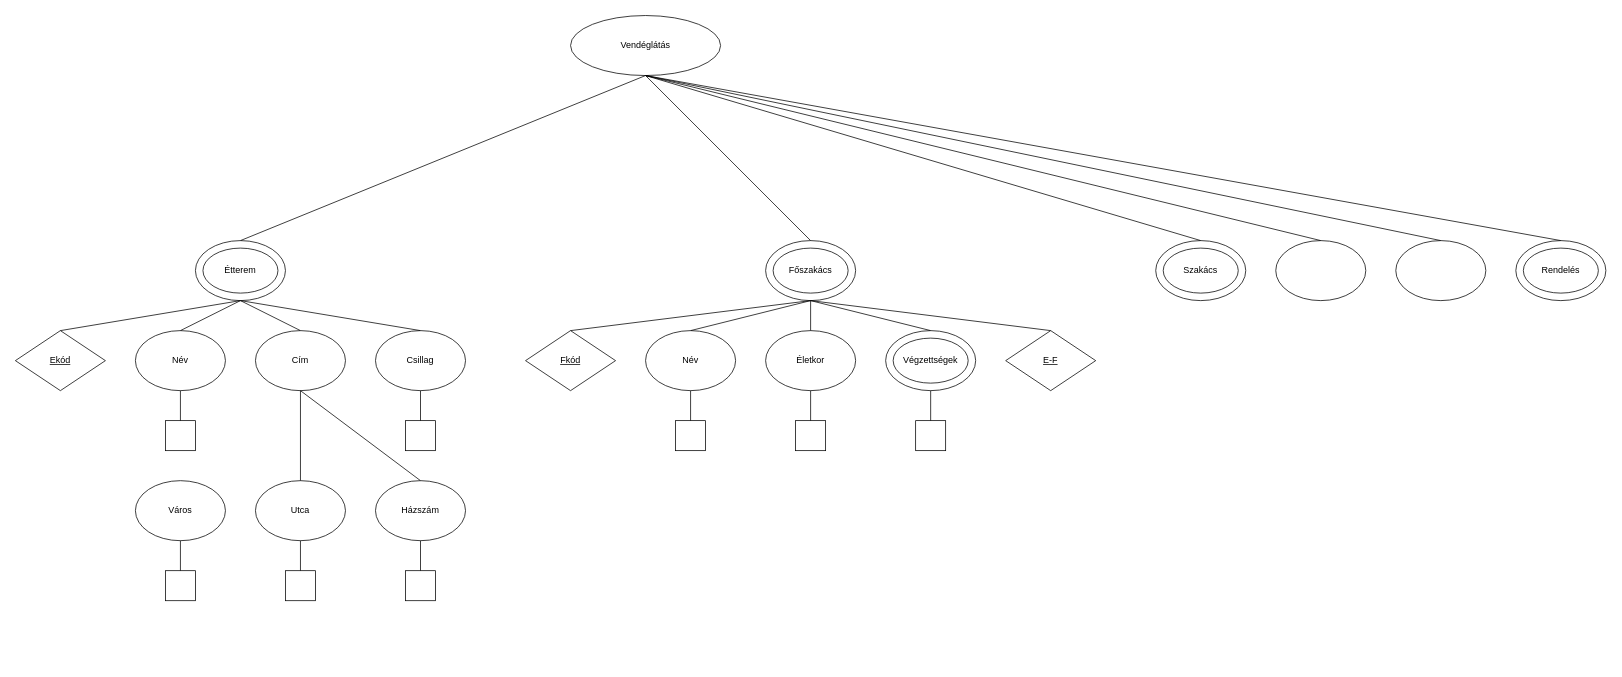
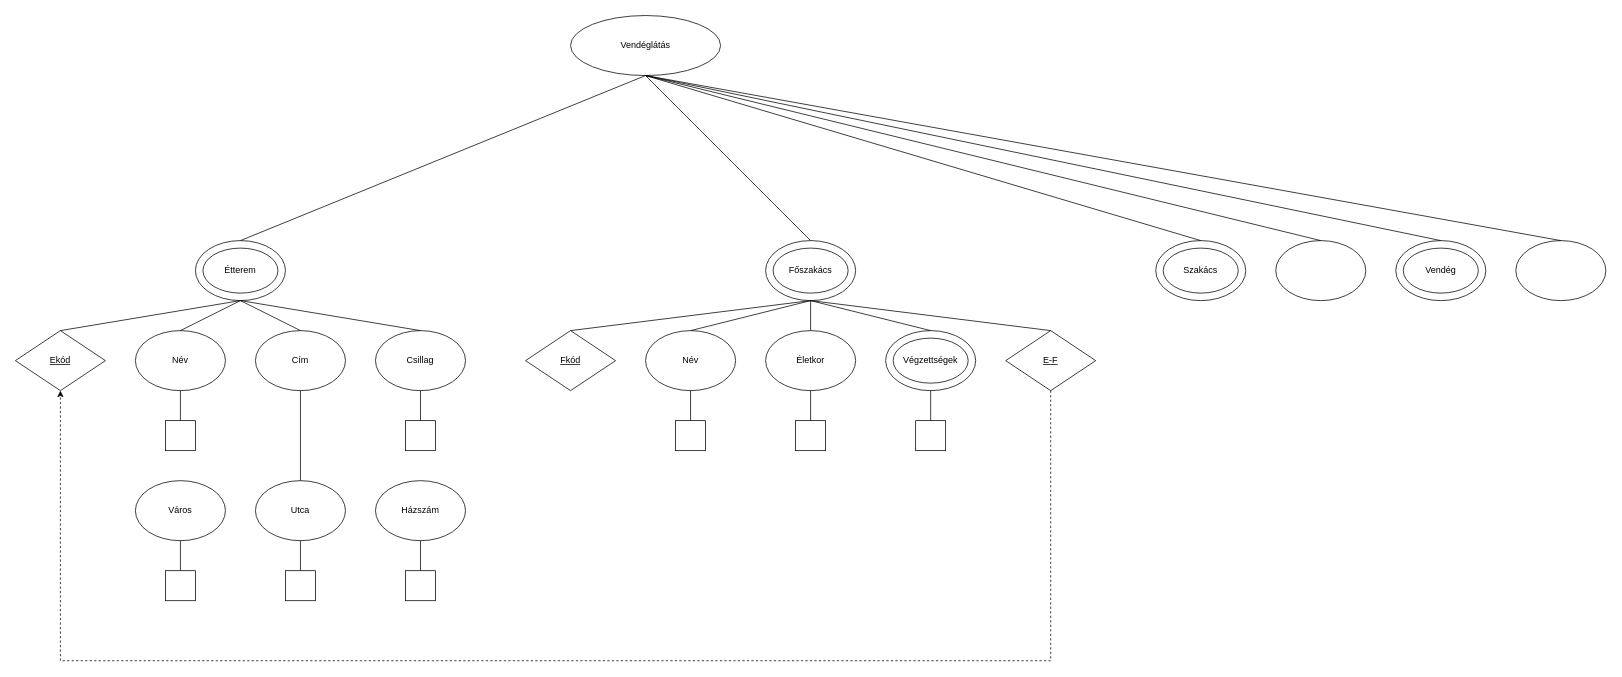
node "Vendég": added
node "Rendelés": removed
edge "Cím" -- "Házszám": removed
edge "E-F" -> "Ekód": added
